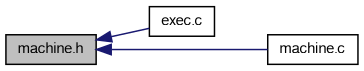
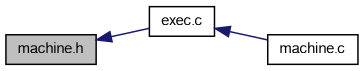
edge "machine.c" -> "machine.h": now "machine.c" -> "exec.c"
